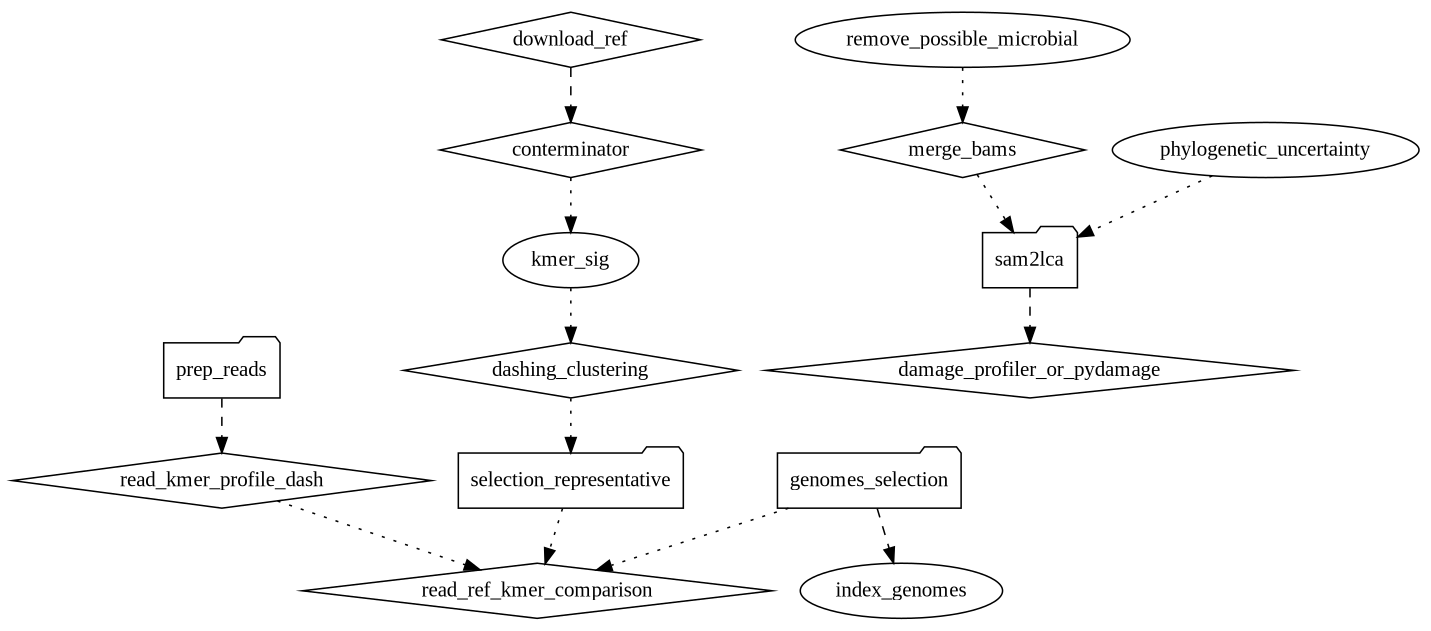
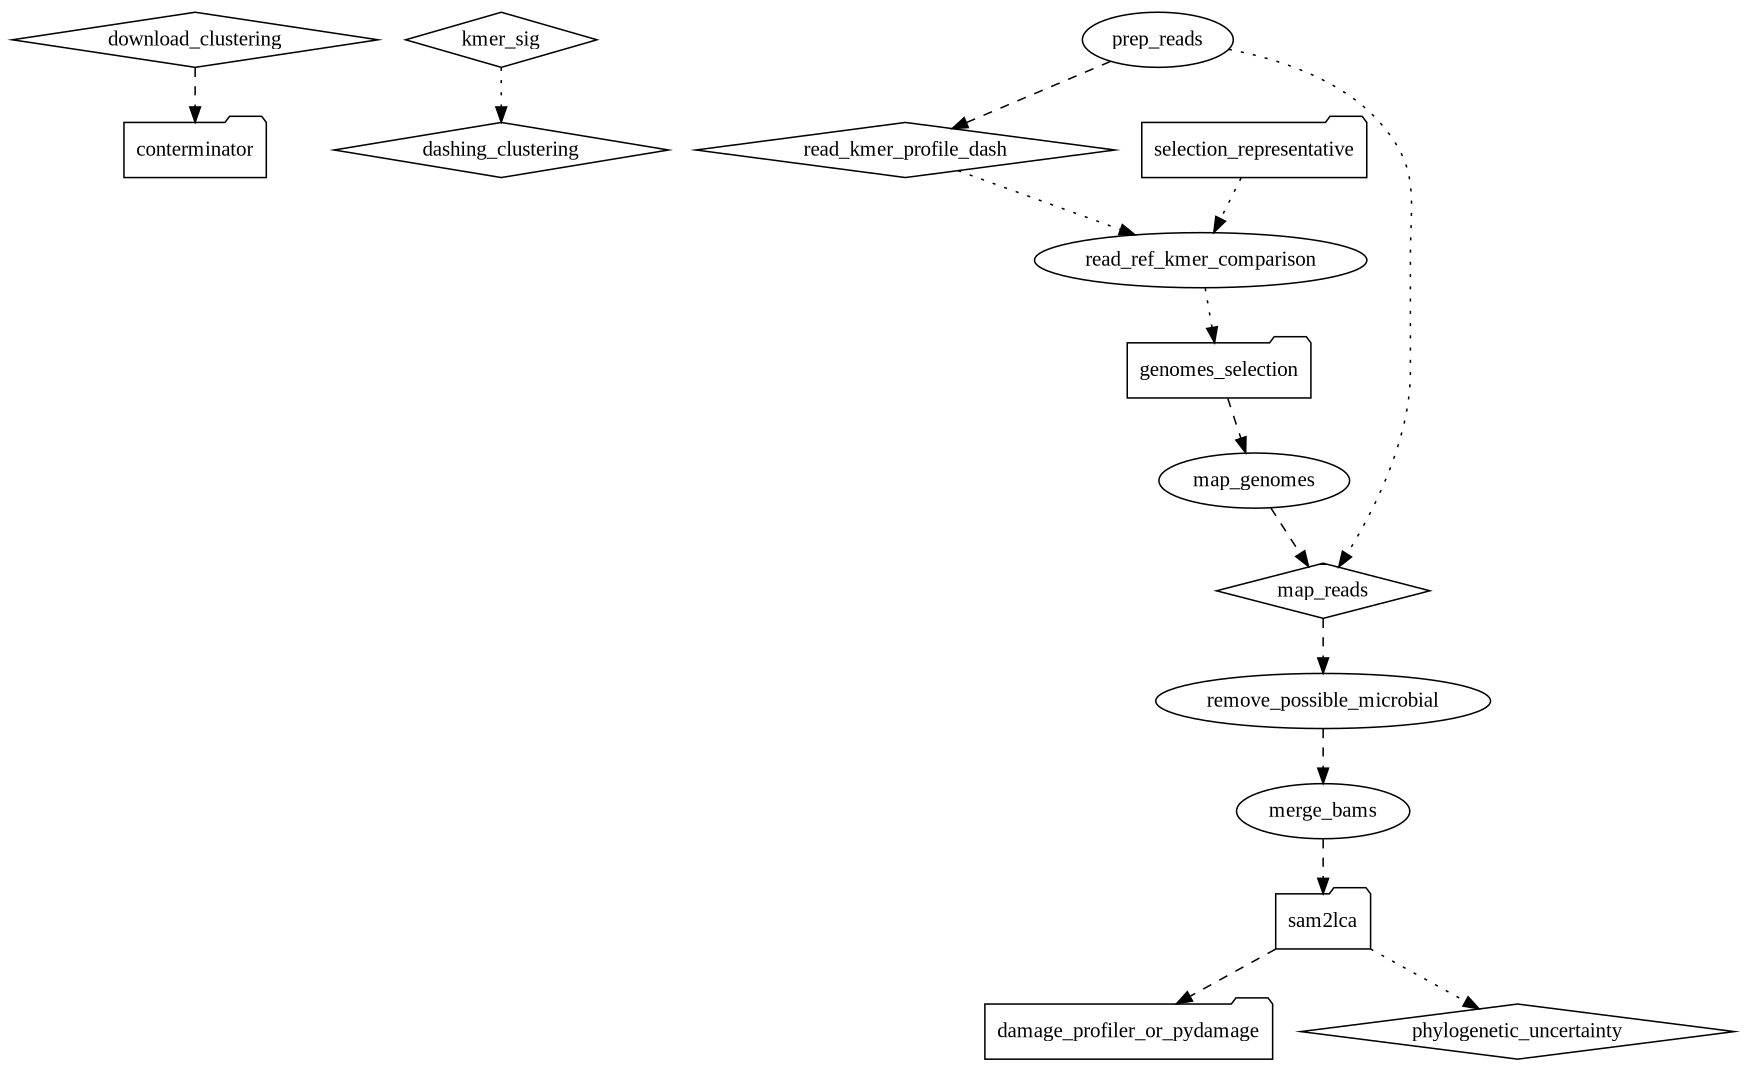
node "download_ref": label "download_ref" -> "download_clustering"
edge "remove_possible_microbial" -> "merge_bams": style dotted -> dashed
node "conterminator": shape diamond -> folder
node "merge_bams": shape diamond -> ellipse
node "phylogenetic_uncertainty": shape ellipse -> diamond
edge "merge_bams" -> "sam2lca": style dotted -> dashed
edge "conterminator" -> "kmer_sig": removed
edge "phylogenetic_uncertainty" -> "sam2lca": reversed
node "kmer_sig": shape ellipse -> diamond
node "prep_reads": shape folder -> ellipse
node "damage_profiler_or_pydamage": shape diamond -> folder
edge "dashing_clustering" -> "selection_representative": removed
edge "genomes_selection" -> "read_ref_kmer_comparison": reversed
node "read_ref_kmer_comparison": shape diamond -> ellipse
node "index_genomes": label "index_genomes" -> "map_genomes"
node "map_reads": added
